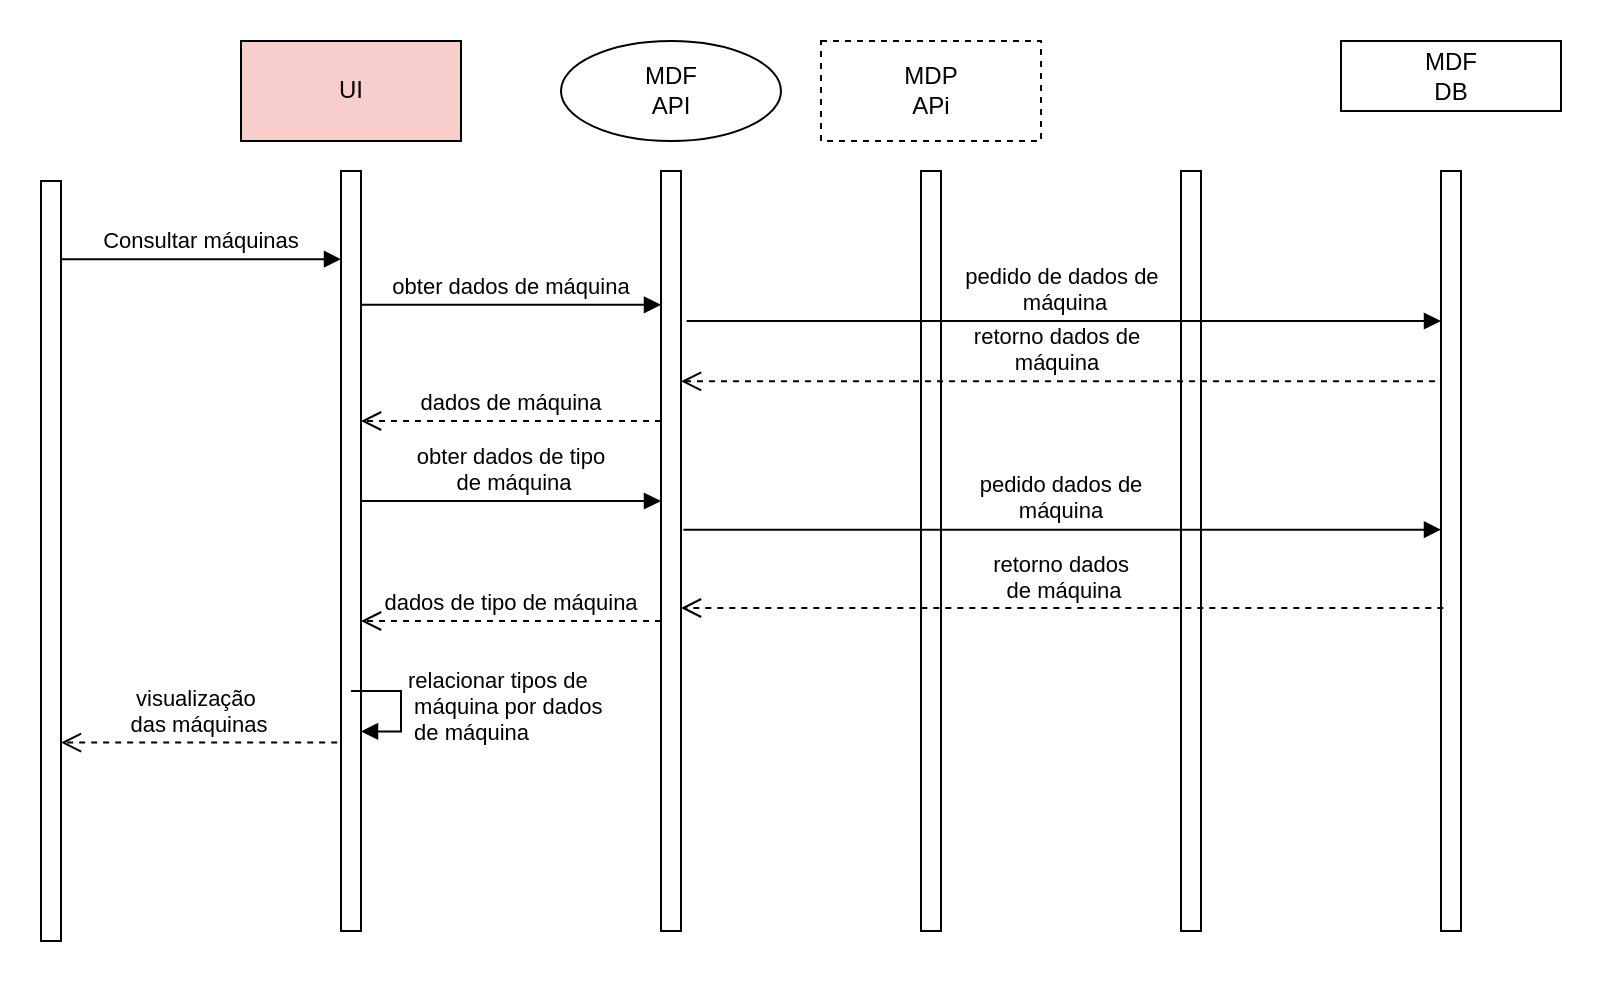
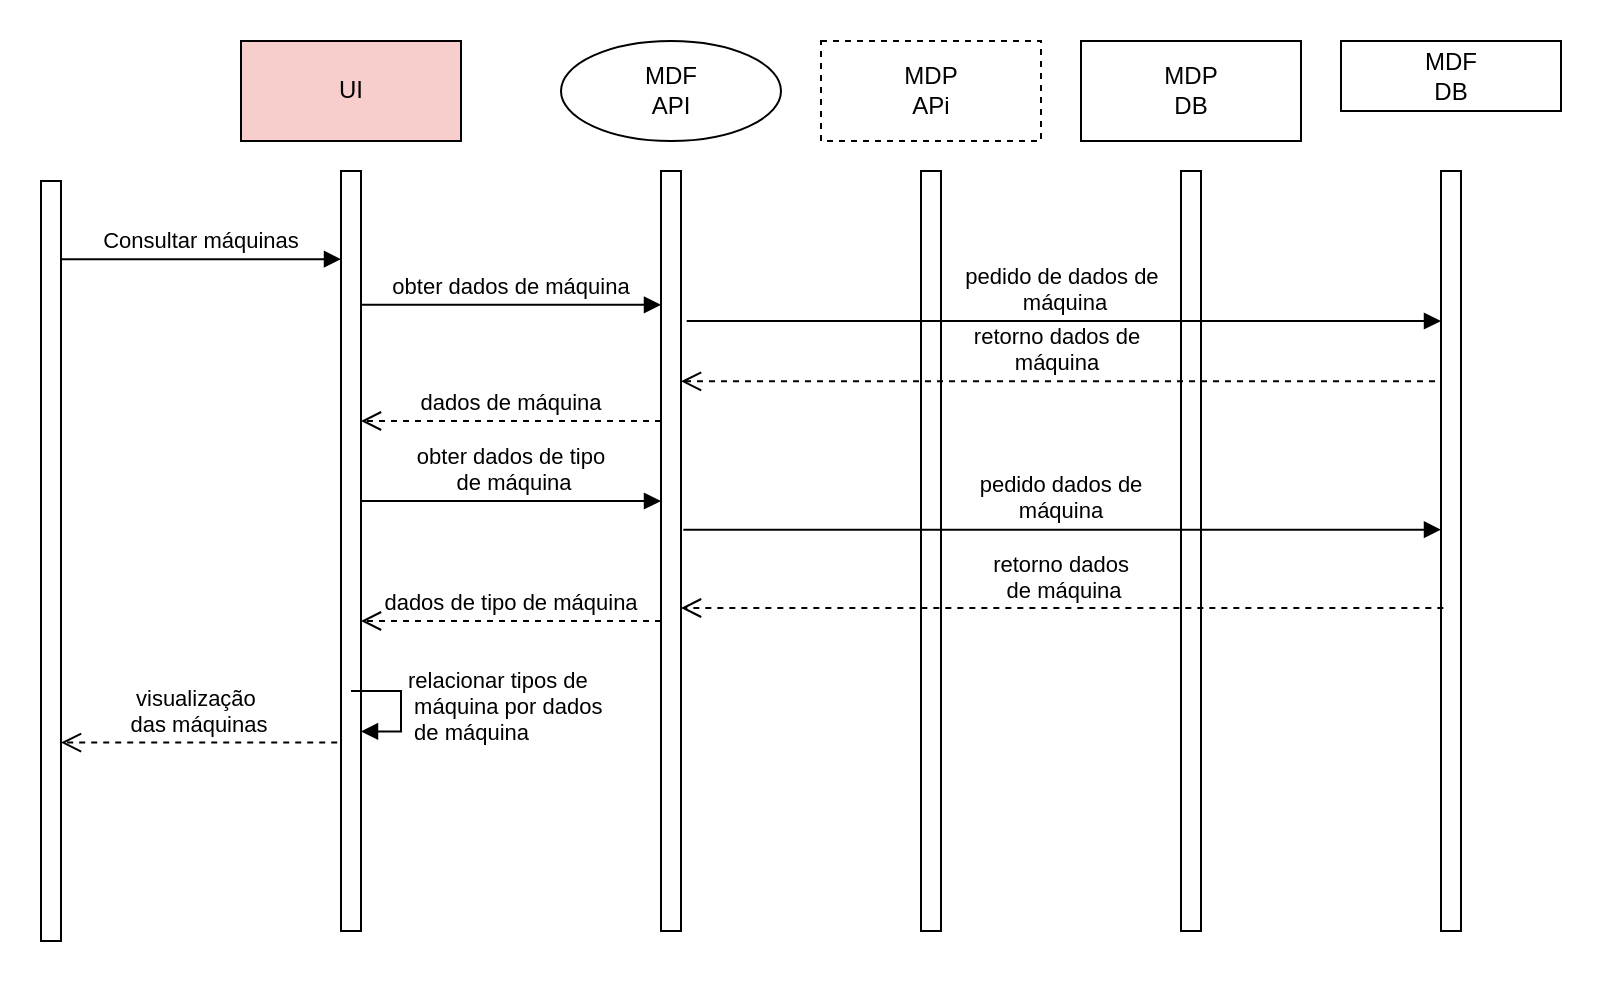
node "MDP DB": added
